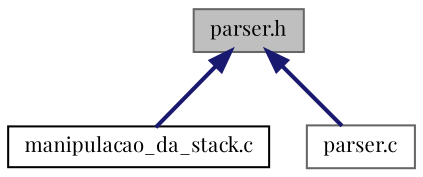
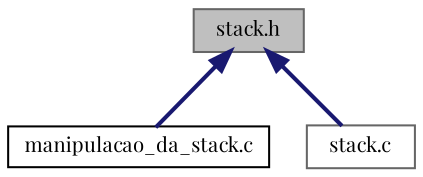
node "parser.h": label "parser.h" -> "stack.h"
node "parser.c": label "parser.c" -> "stack.c"
